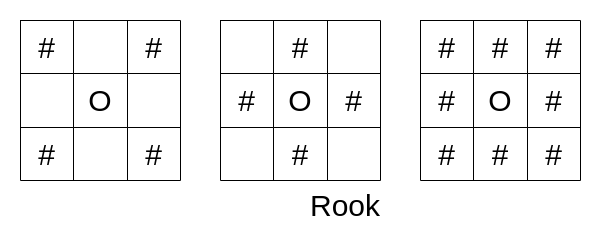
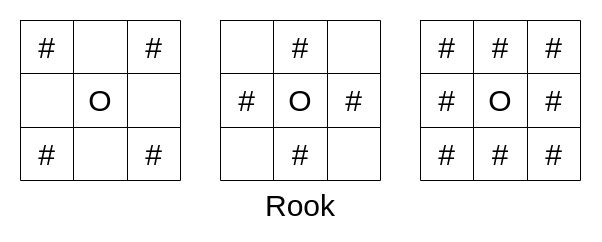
node "Rook": moved (346, 206) -> (301, 206)
